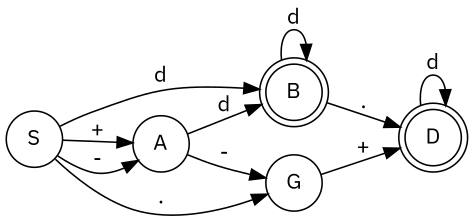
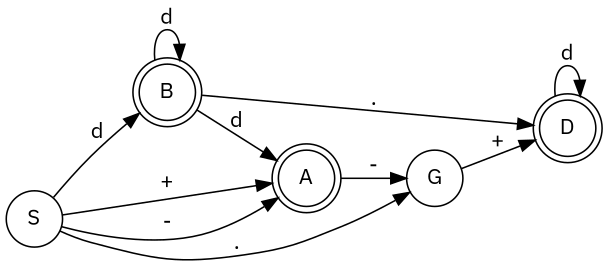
edge "A" -> "B": reversed
node "A": shape circle -> doublecircle
